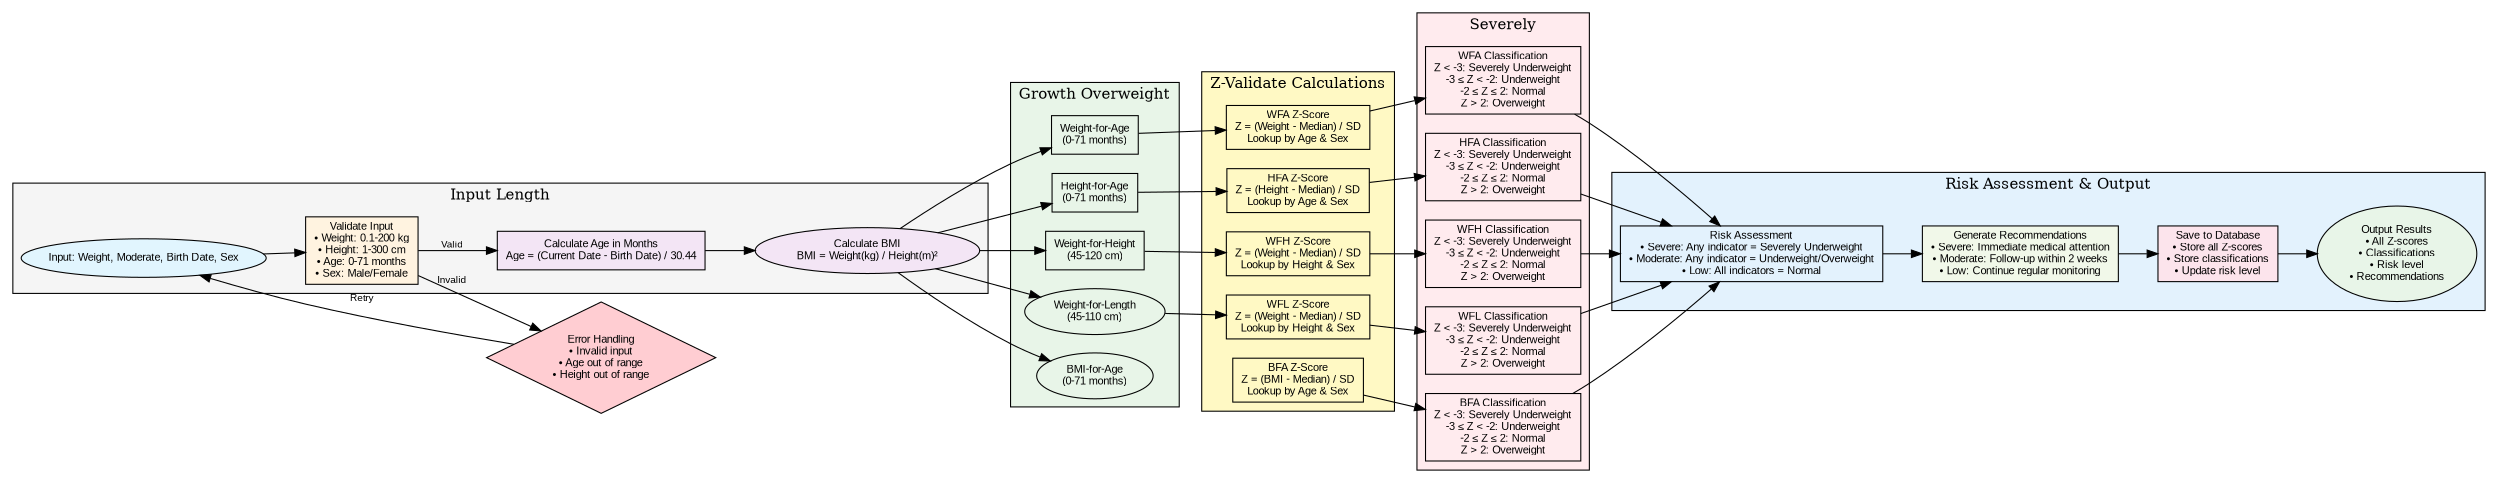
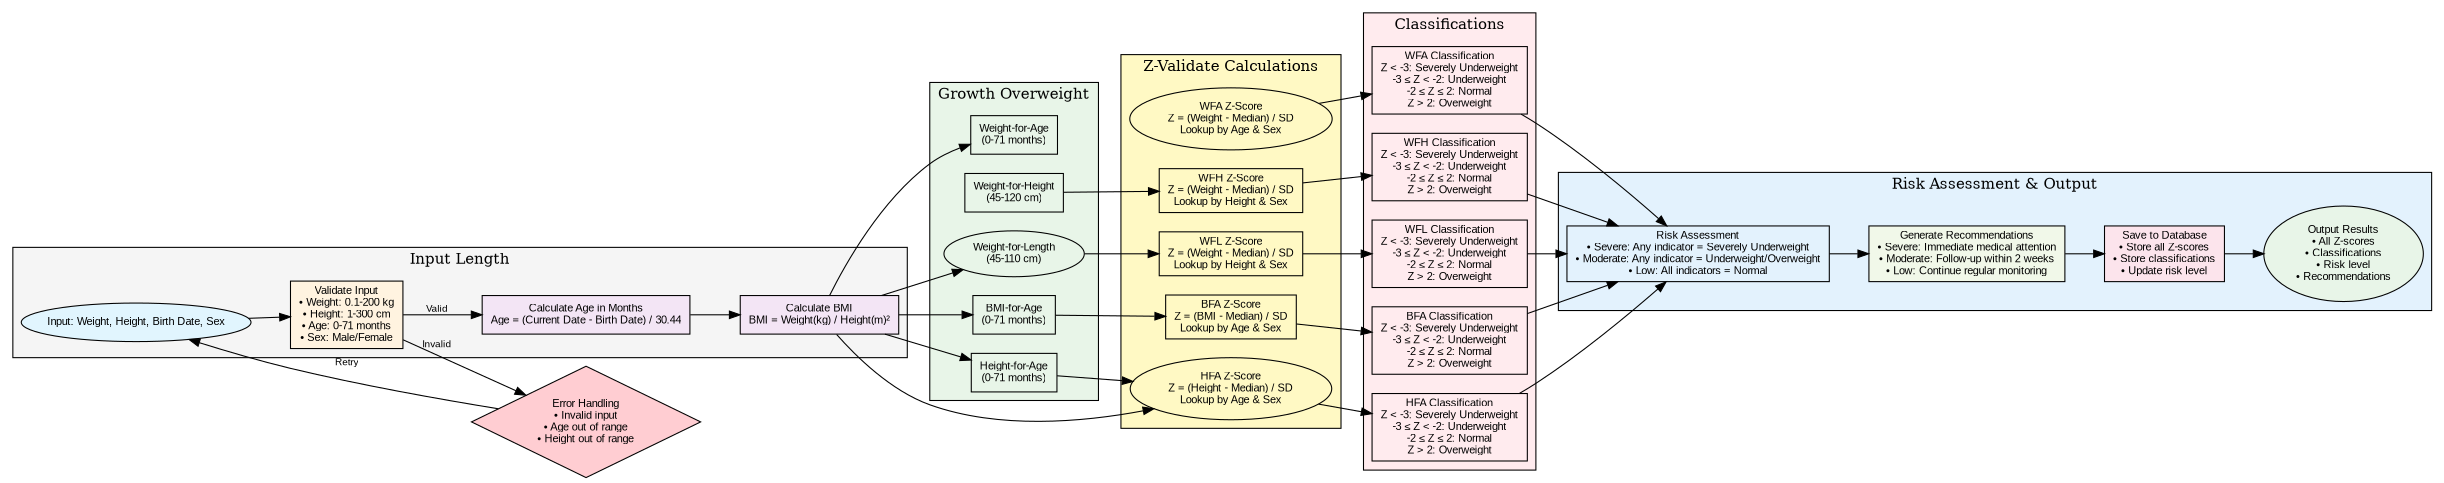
cluster "Severely": label "Severely" -> "Classifications"
node "WFA Z-Score Z = (Weight - Median) / SD Lookup by Age & Sex": shape box -> ellipse
edge "Weight-for-Age (0-71 months)" -> "WFA Z-Score Z = (Weight - Median) / SD Lookup by Age & Sex": removed
node "HFA Z-Score Z = (Height - Median) / SD Lookup by Age & Sex": shape box -> ellipse
node "Calculate BMI BMI = Weight(kg) / Height(m)²": shape ellipse -> box
edge "Calculate BMI BMI = Weight(kg) / Height(m)²" -> "Weight-for-Height (45-120 cm)": now "Calculate BMI BMI = Weight(kg) / Height(m)²" -> "HFA Z-Score Z = (Height - Median) / SD Lookup by Age & Sex"
node "Input: Weight, Moderate, Birth Date, Sex": label "Input: Weight, Moderate, Birth Date, Sex" -> "Input: Weight, Height, Birth Date, Sex"
edge "BMI-for-Age (0-71 months)" -> "BFA Z-Score Z = (BMI - Median) / SD Lookup by Age & Sex": added
node "BMI-for-Age (0-71 months)": shape ellipse -> box
